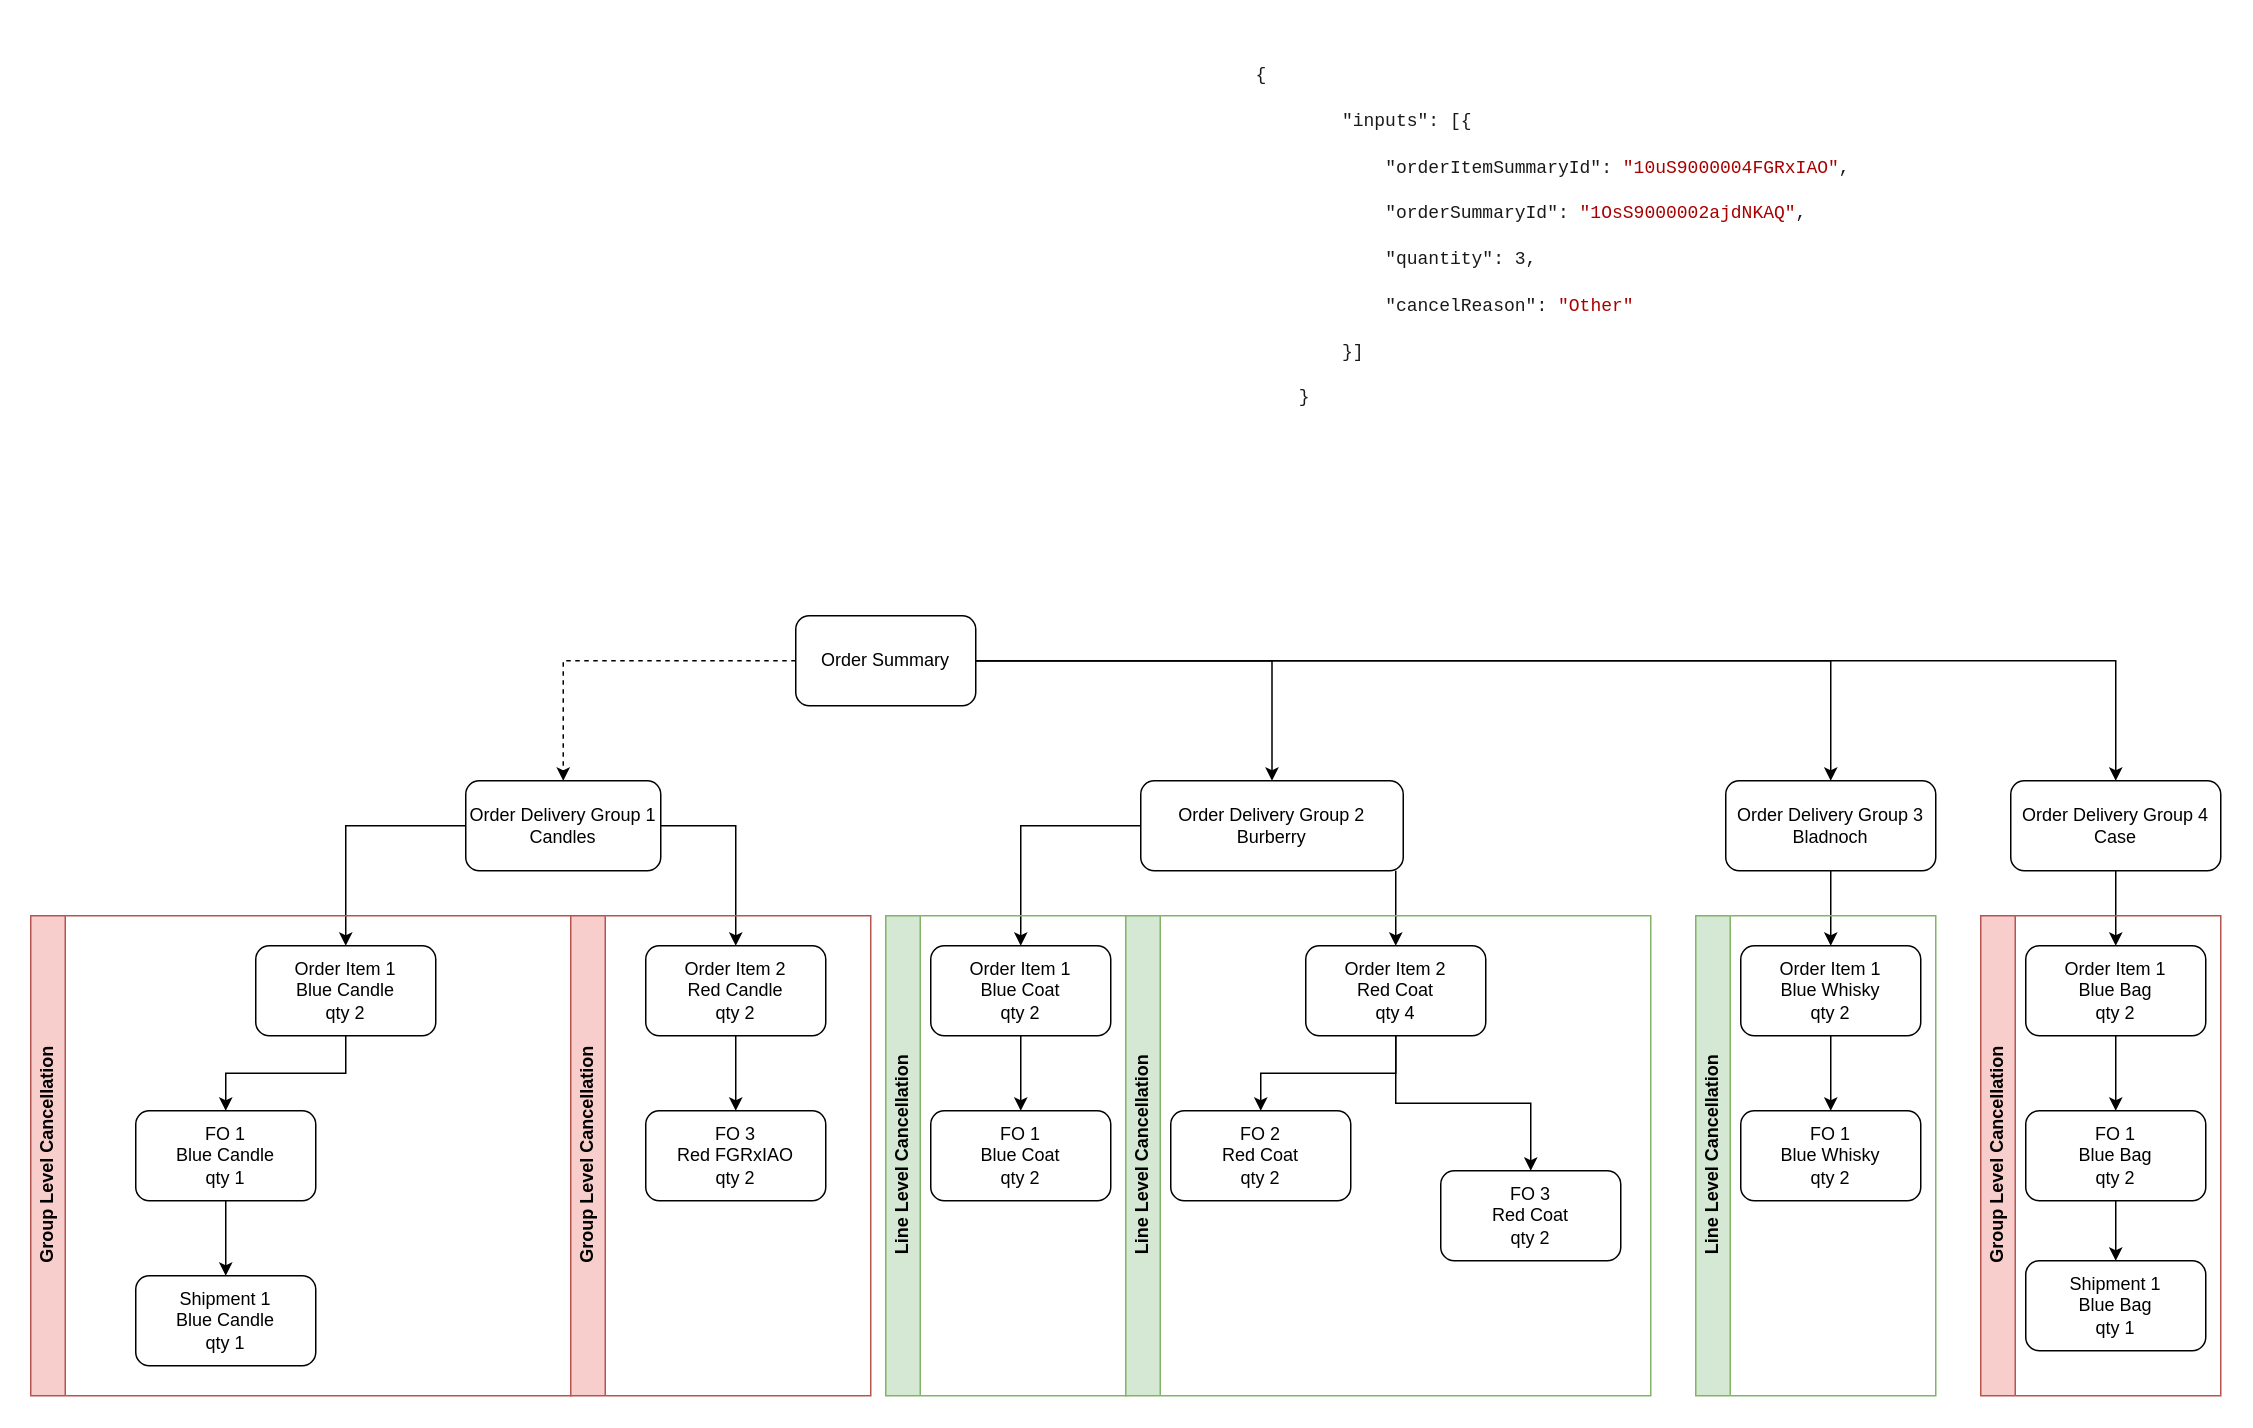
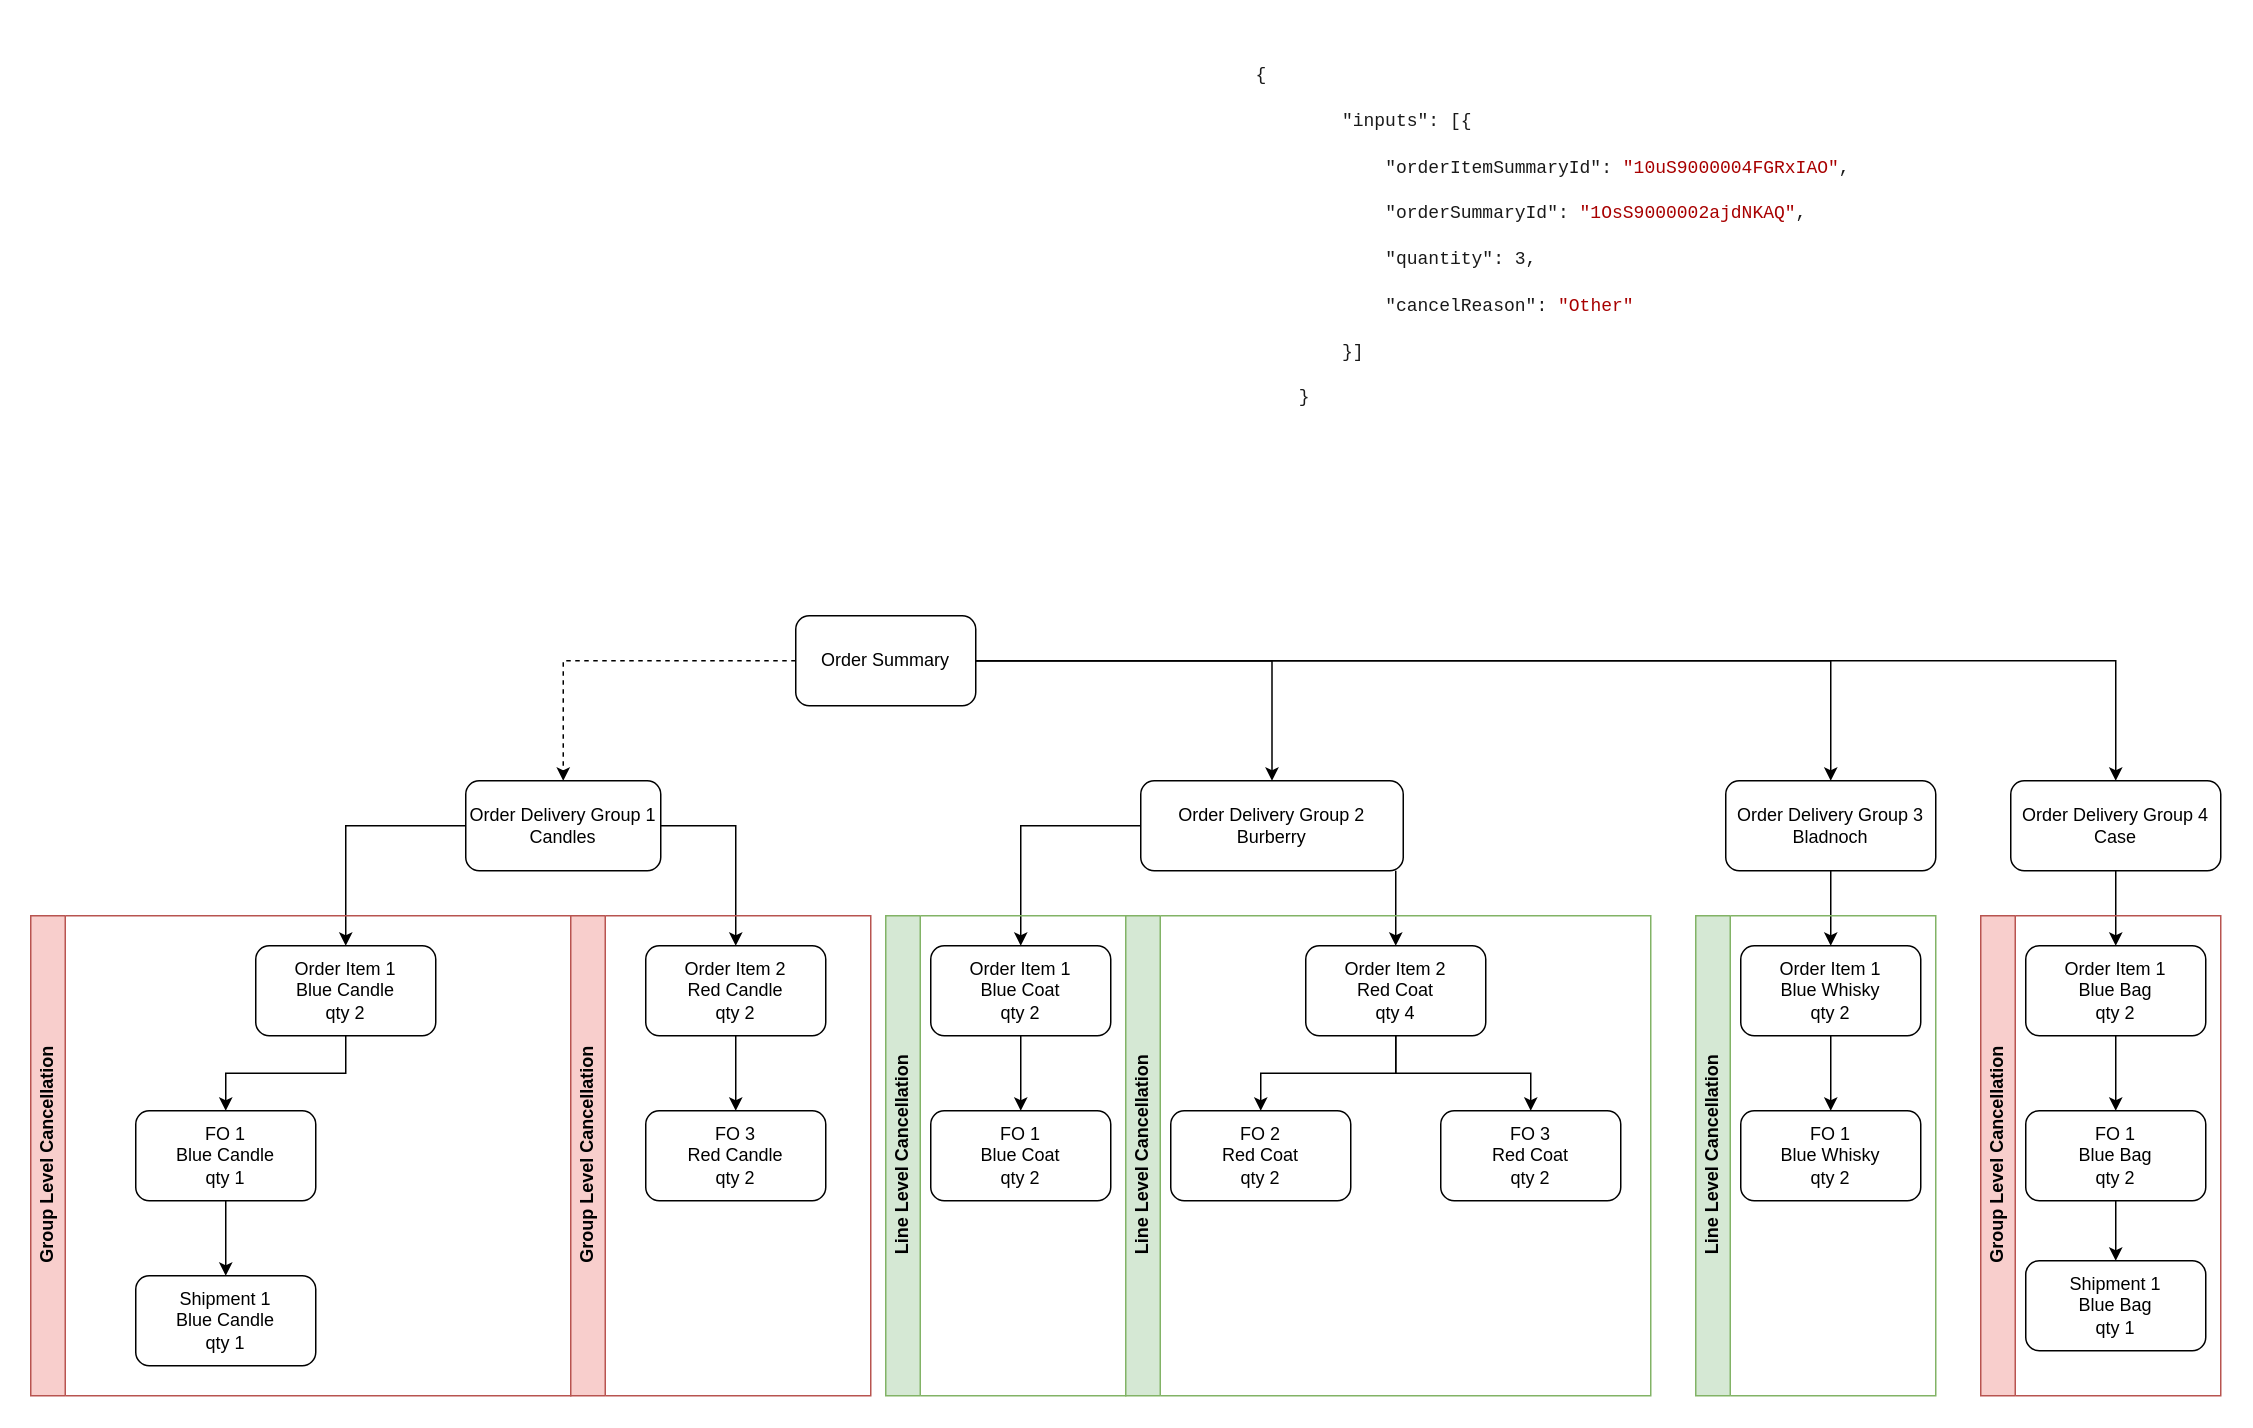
node "FO 3 Red FGRxIAO qty 2": label "FO 3 Red FGRxIAO qty 2" -> "FO 3 Red Candle qty 2"
node "FO 3 Red Coat qty 2": moved (1531, 1216) -> (1531, 1156)
